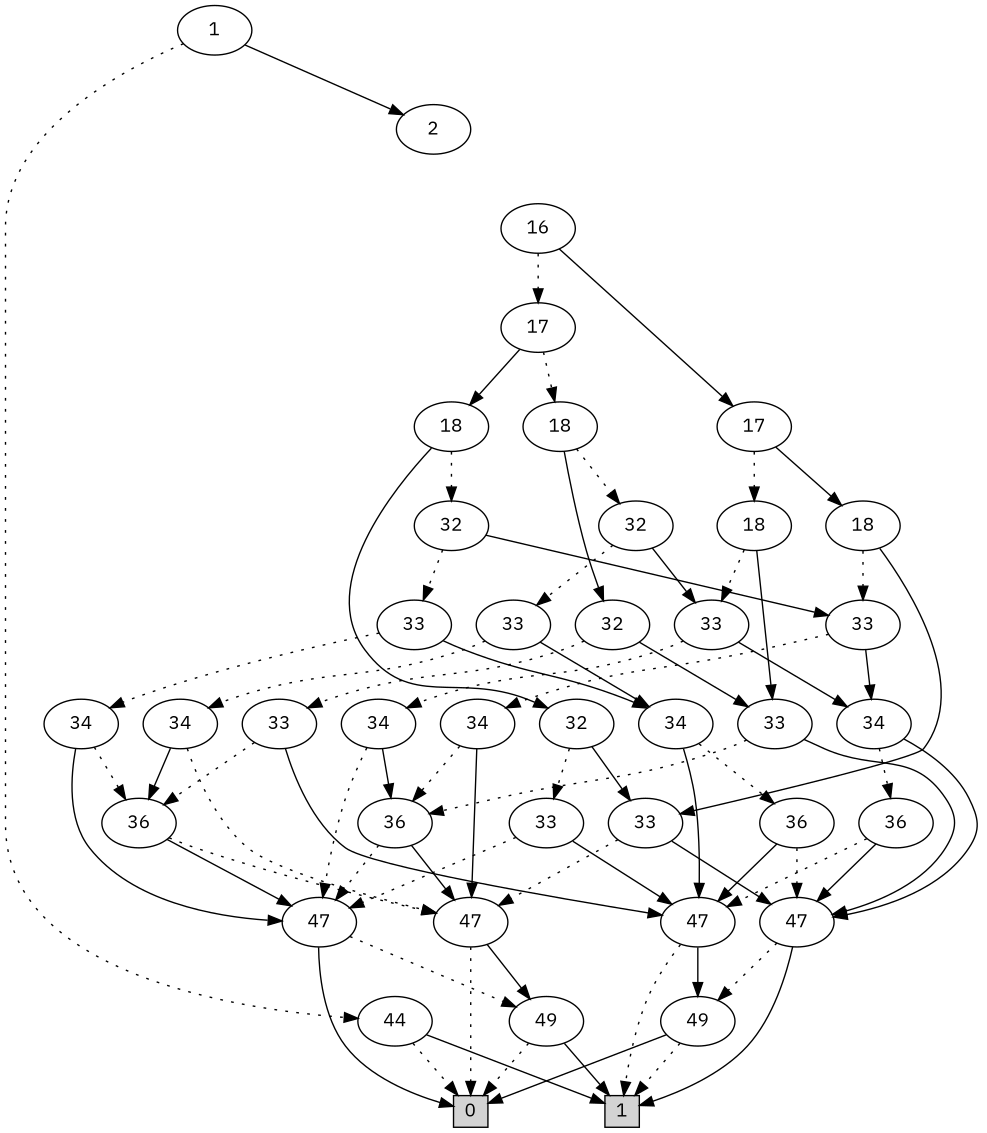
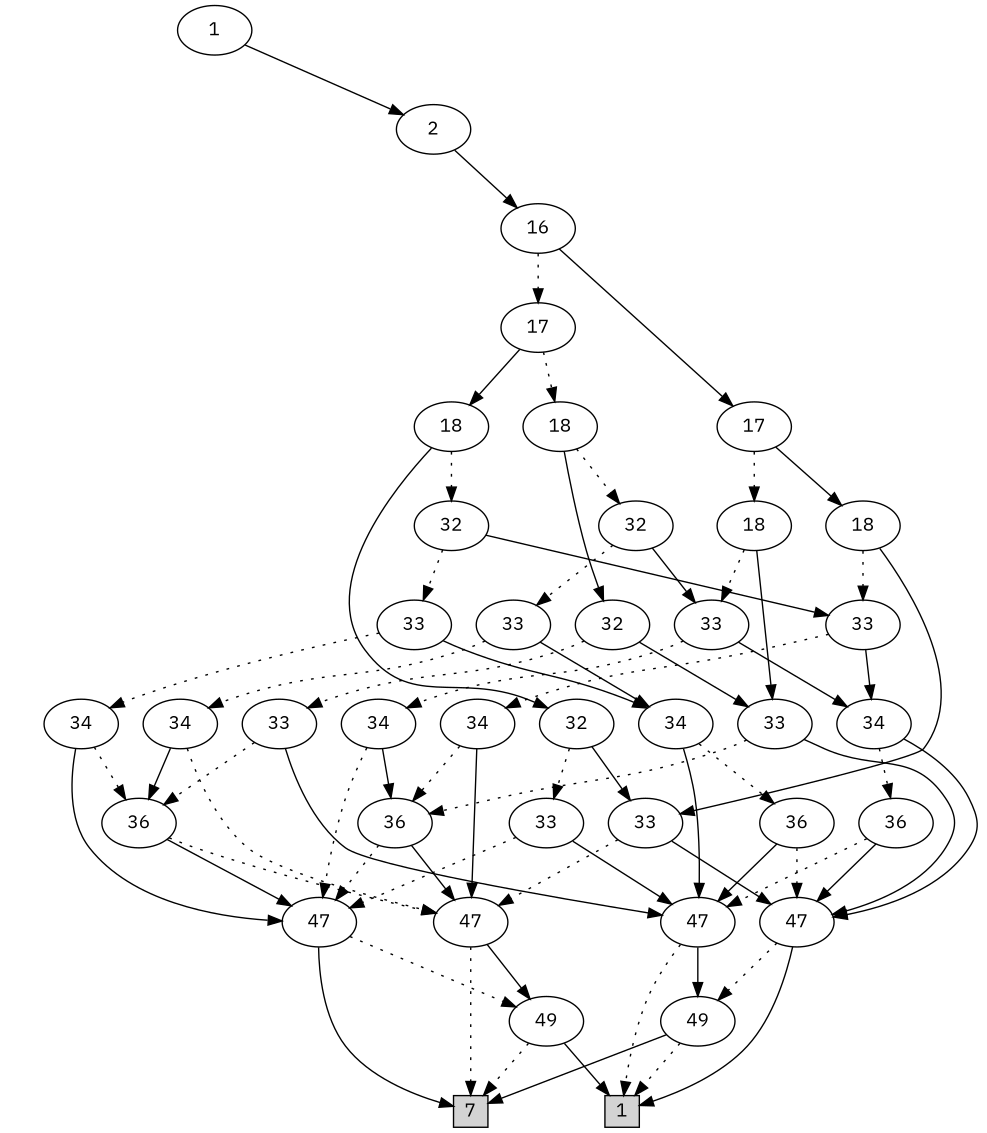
edge "2" -> "16": added
node "44": removed
node "0": label "0" -> "7"
